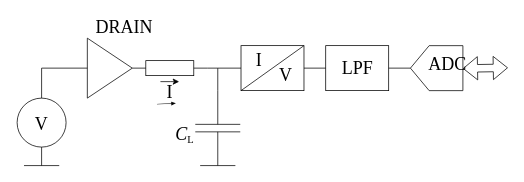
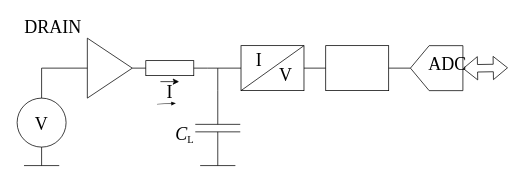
node "DRAIN": moved (124, 27) -> (53, 27)
node "LPF": removed
